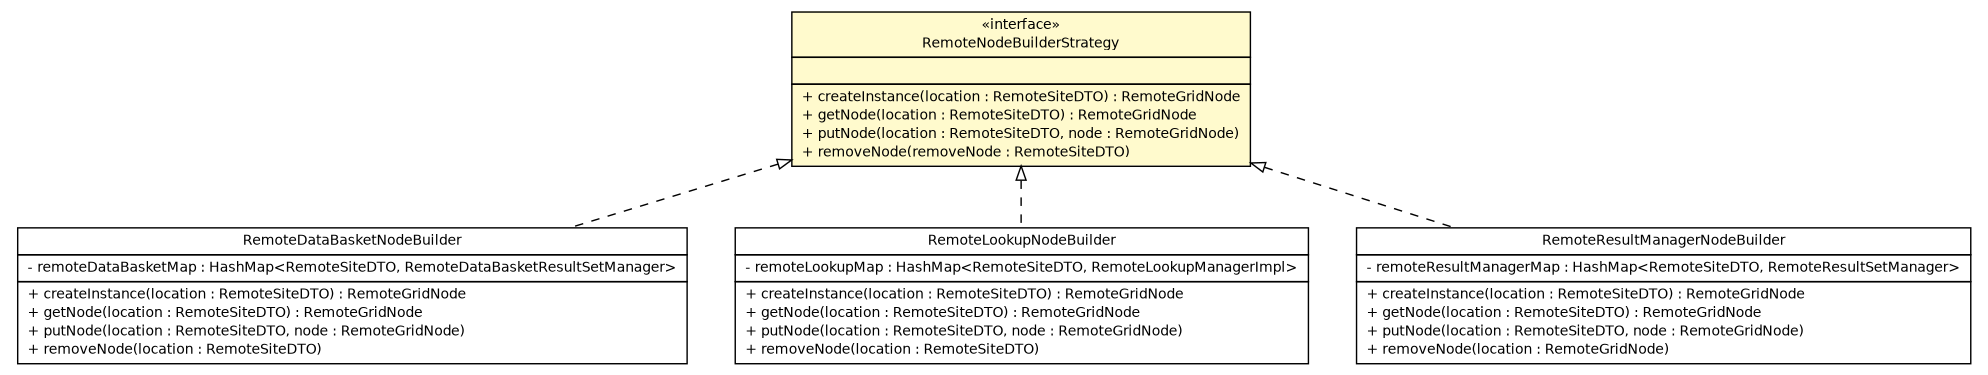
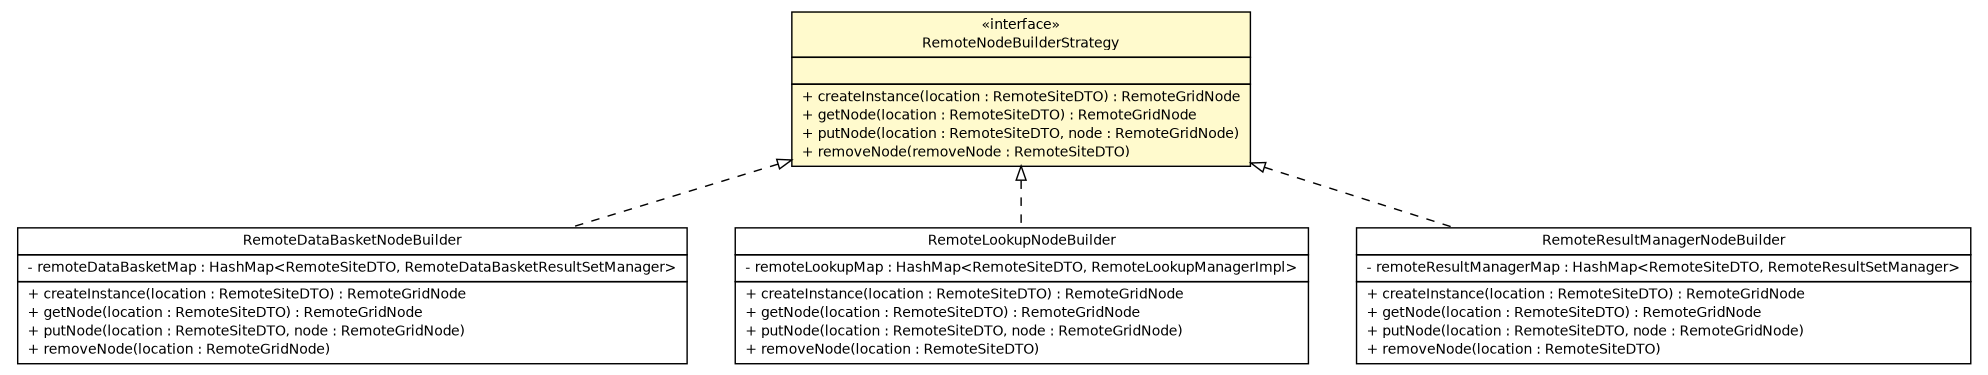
node "RemoteDataBasketNodeBuilder": text "+ removeNode(location : RemoteSiteDTO)" -> "+ removeNode(location : RemoteGridNode)"
node "RemoteResultManagerNodeBuilder": text "+ removeNode(location : RemoteGridNode)" -> "+ removeNode(location : RemoteSiteDTO)"
